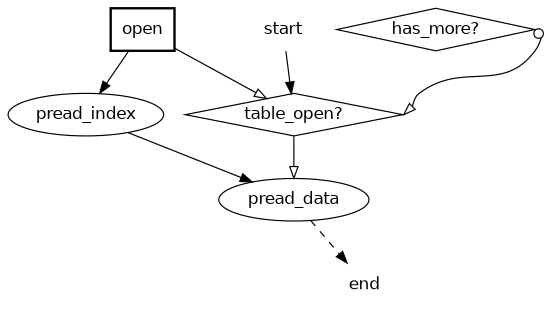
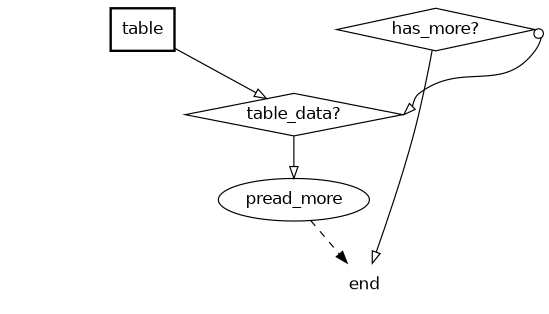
node "open": label "open" -> "table"
node "start": removed
node "pread_index": removed
node "table_open?": label "table_open?" -> "table_data?"
edge "has_more?" -> "end": added
node "pread_data": label "pread_data" -> "pread_more"
